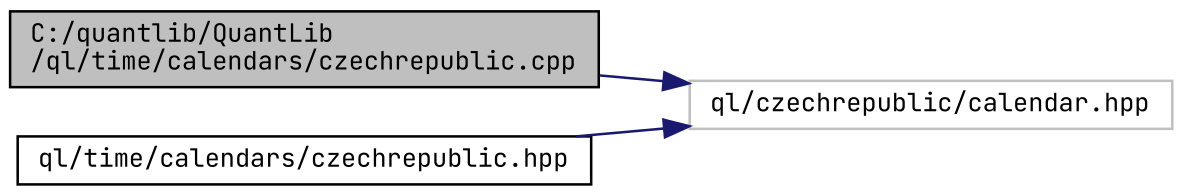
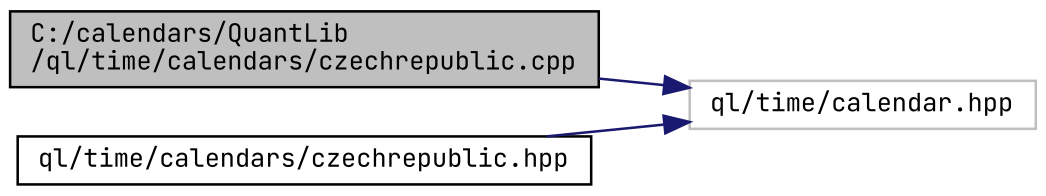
node "C:/quantlib/QuantLib /ql/time/calendars/czechrepublic.cpp": label "C:/quantlib/QuantLib /ql/time/calendars/czechrepublic.cpp" -> "C:/calendars/QuantLib /ql/time/calendars/czechrepublic.cpp"
node "ql/czechrepublic/calendar.hpp": label "ql/czechrepublic/calendar.hpp" -> "ql/time/calendar.hpp"
